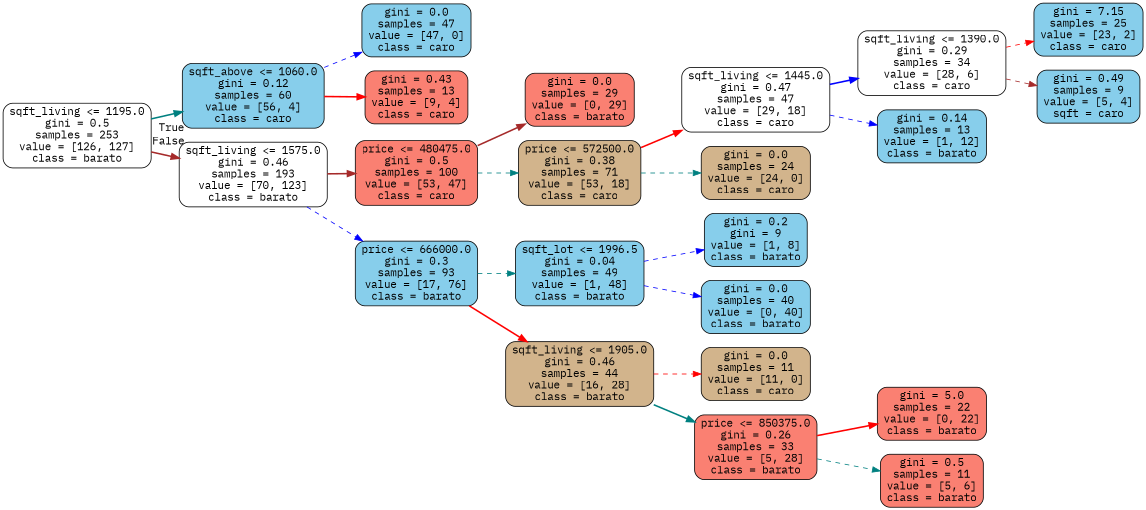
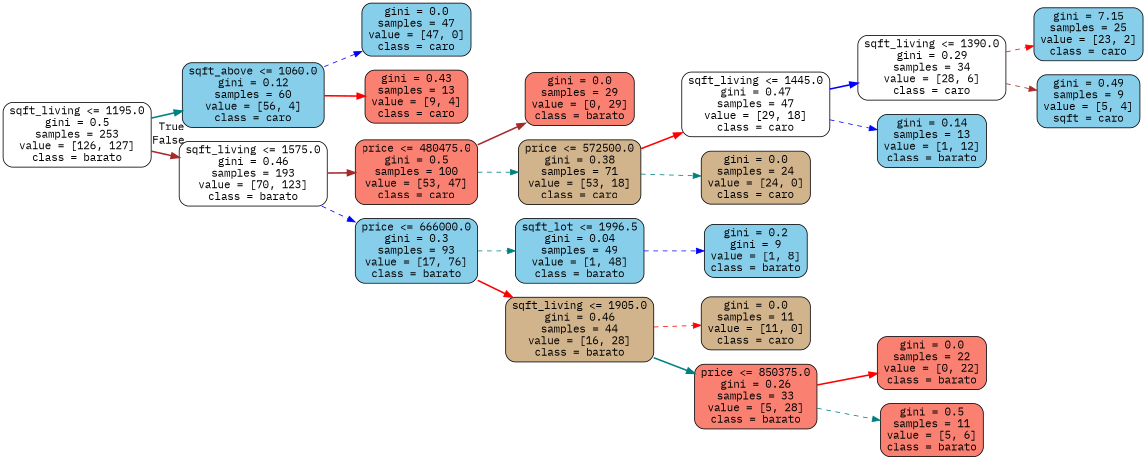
node "gini = 0.0 samples = 40 value = [0, 40] class = barato": removed
node "gini = 5.0 samples = 22 value = [0, 22] class = barato": label "gini = 5.0 samples = 22 value = [0, 22] class = barato" -> "gini = 0.0 samples = 22 value = [0, 22] class = barato"
